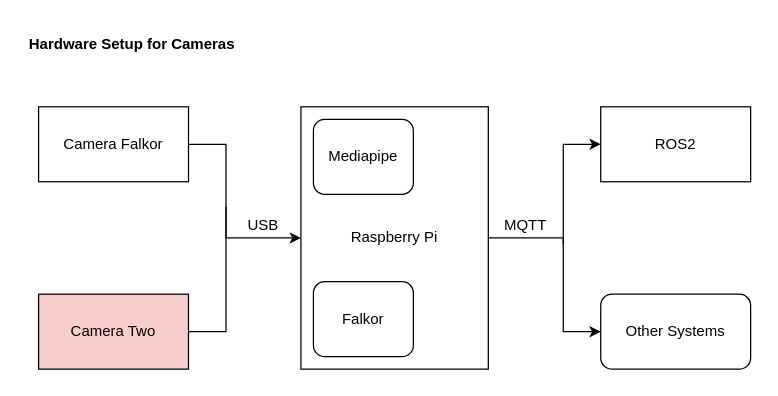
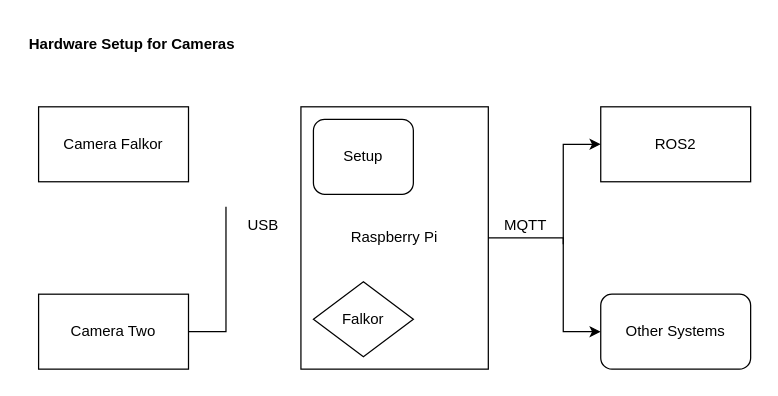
edge "Camera Falkor" -> "Raspberry Pi": removed
node "Mediapipe": label "Mediapipe" -> "Setup"
node "Falkor": shape rounded rectangle -> diamond
node "Camera Two": fillcolor #f8cecc -> #ffffff
